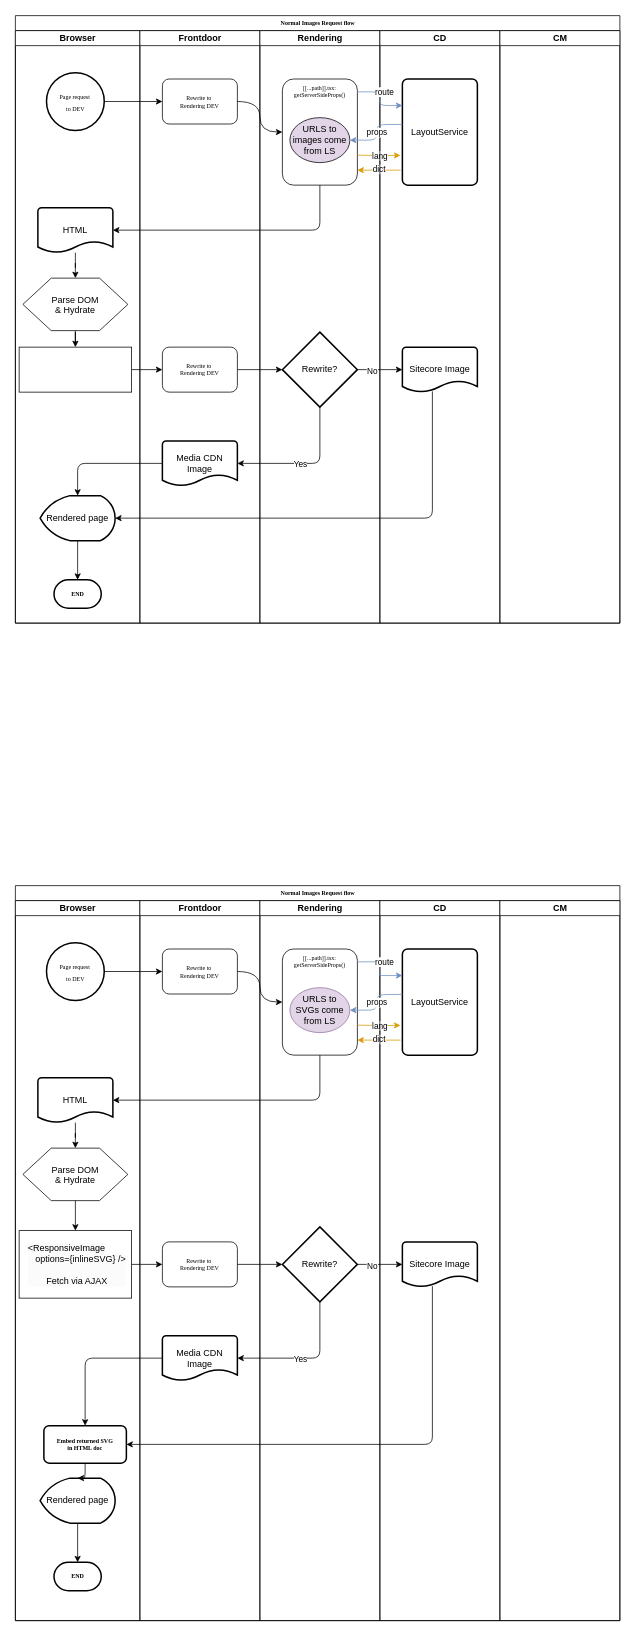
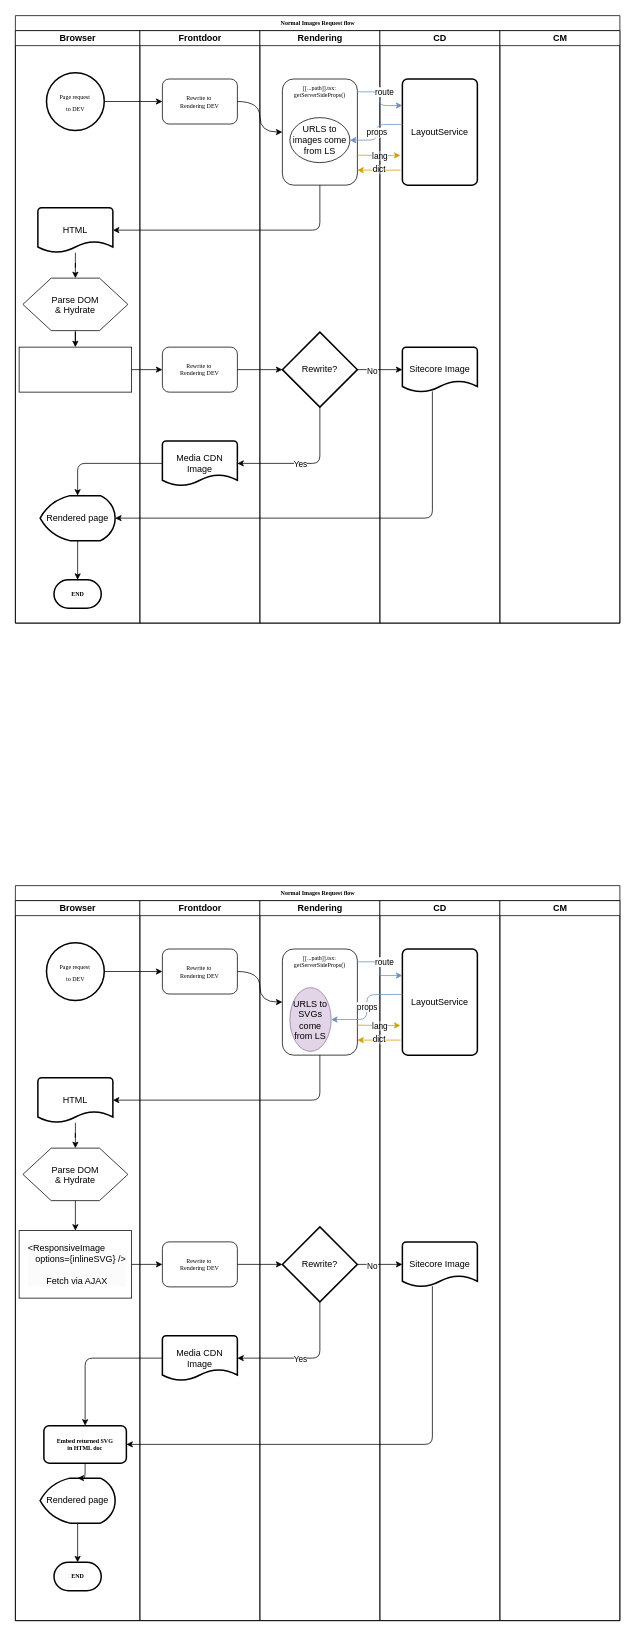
node "URLS to images come from LS": fillcolor #e1d5e7 -> #ffffff
node "URLS to SVGs come from LS": size 60x45 -> 41x64
